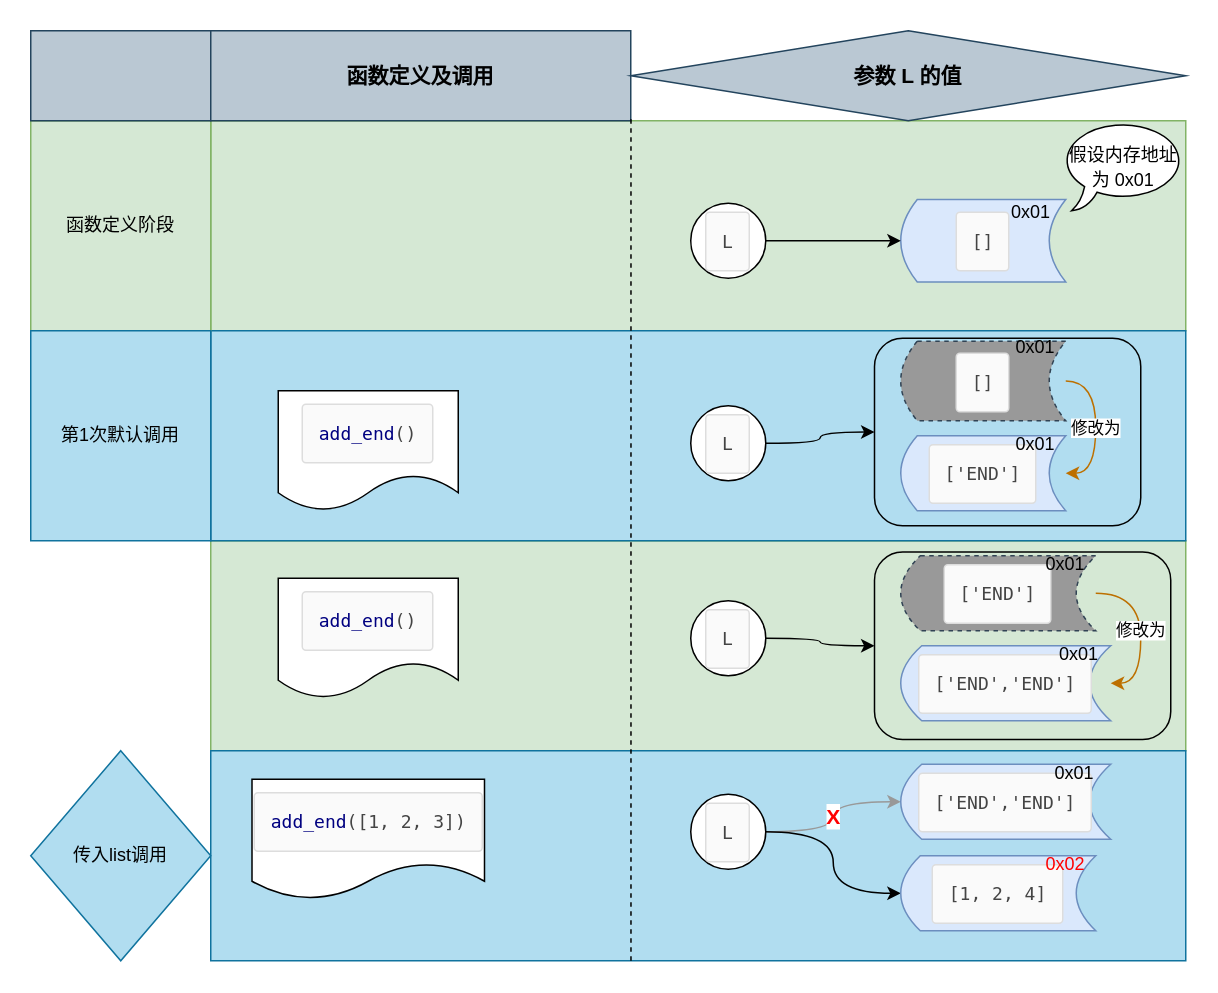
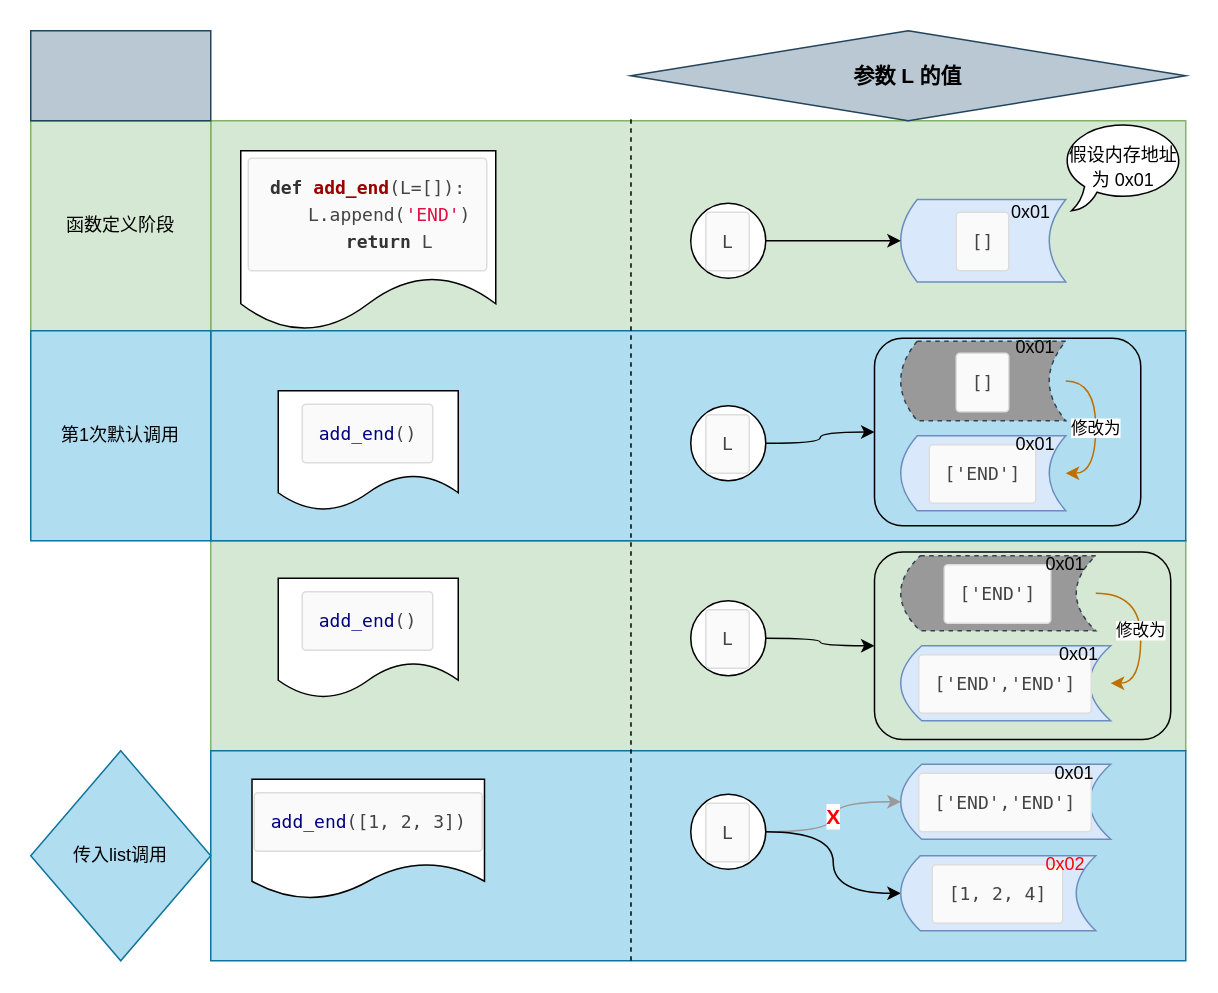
node "函数定义及调用": removed
node "def add_end(L=[]): L.append('END') return L": added
